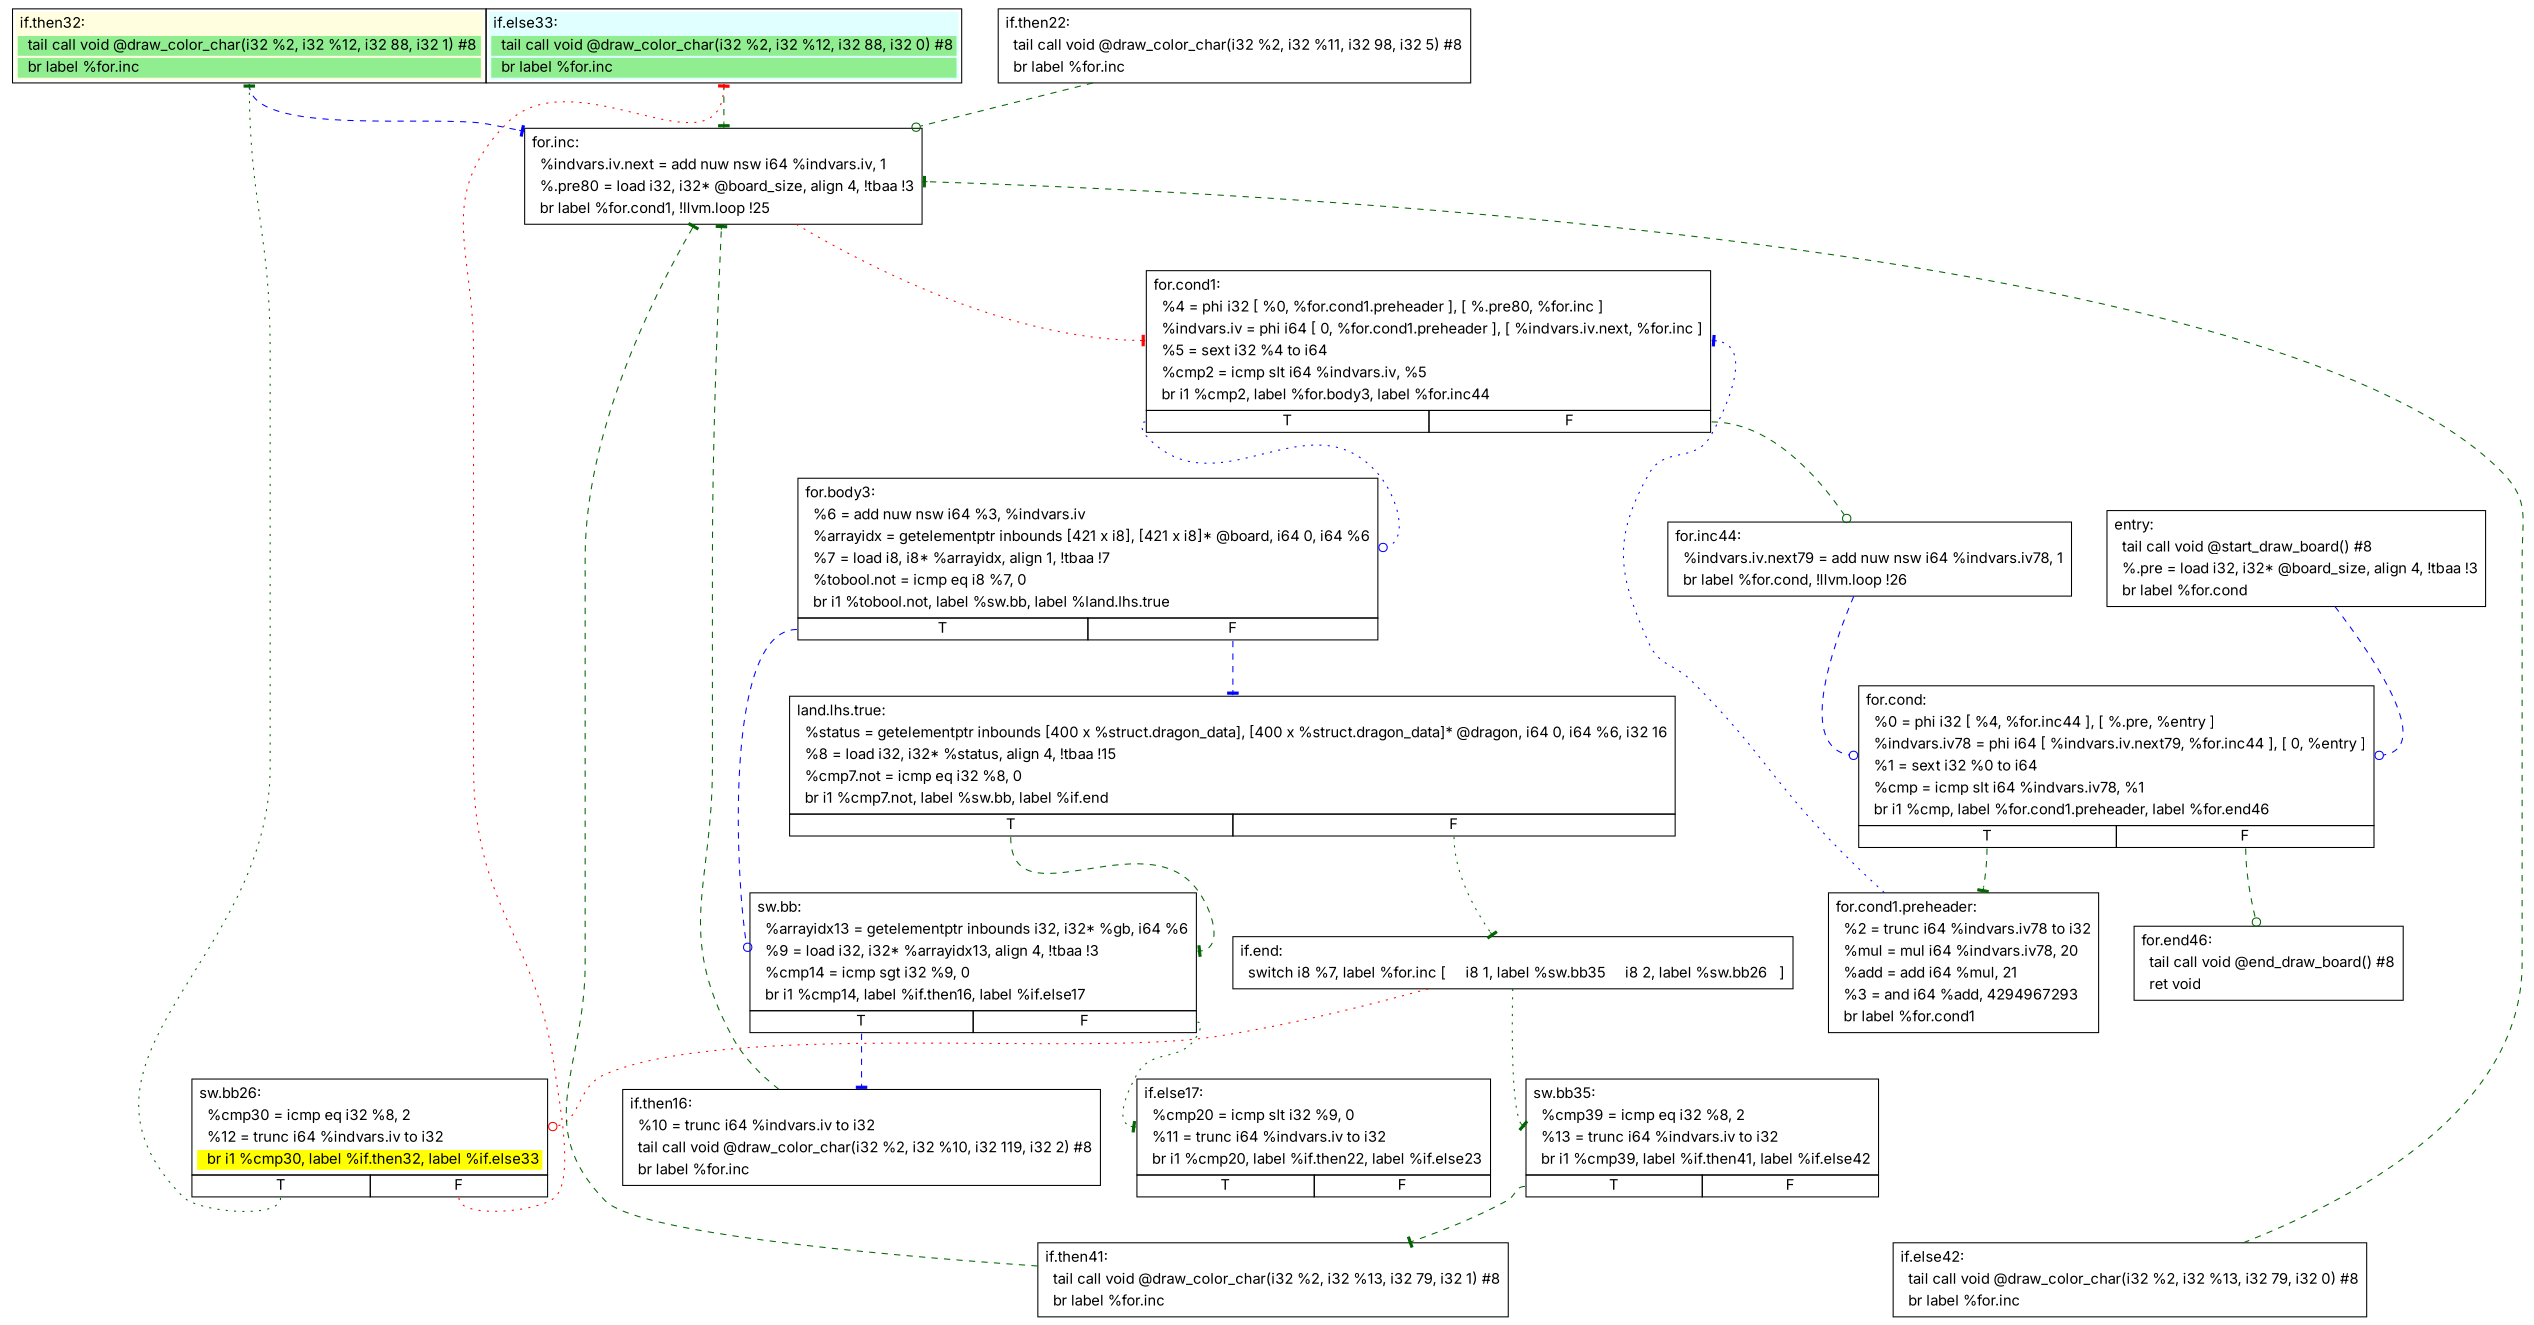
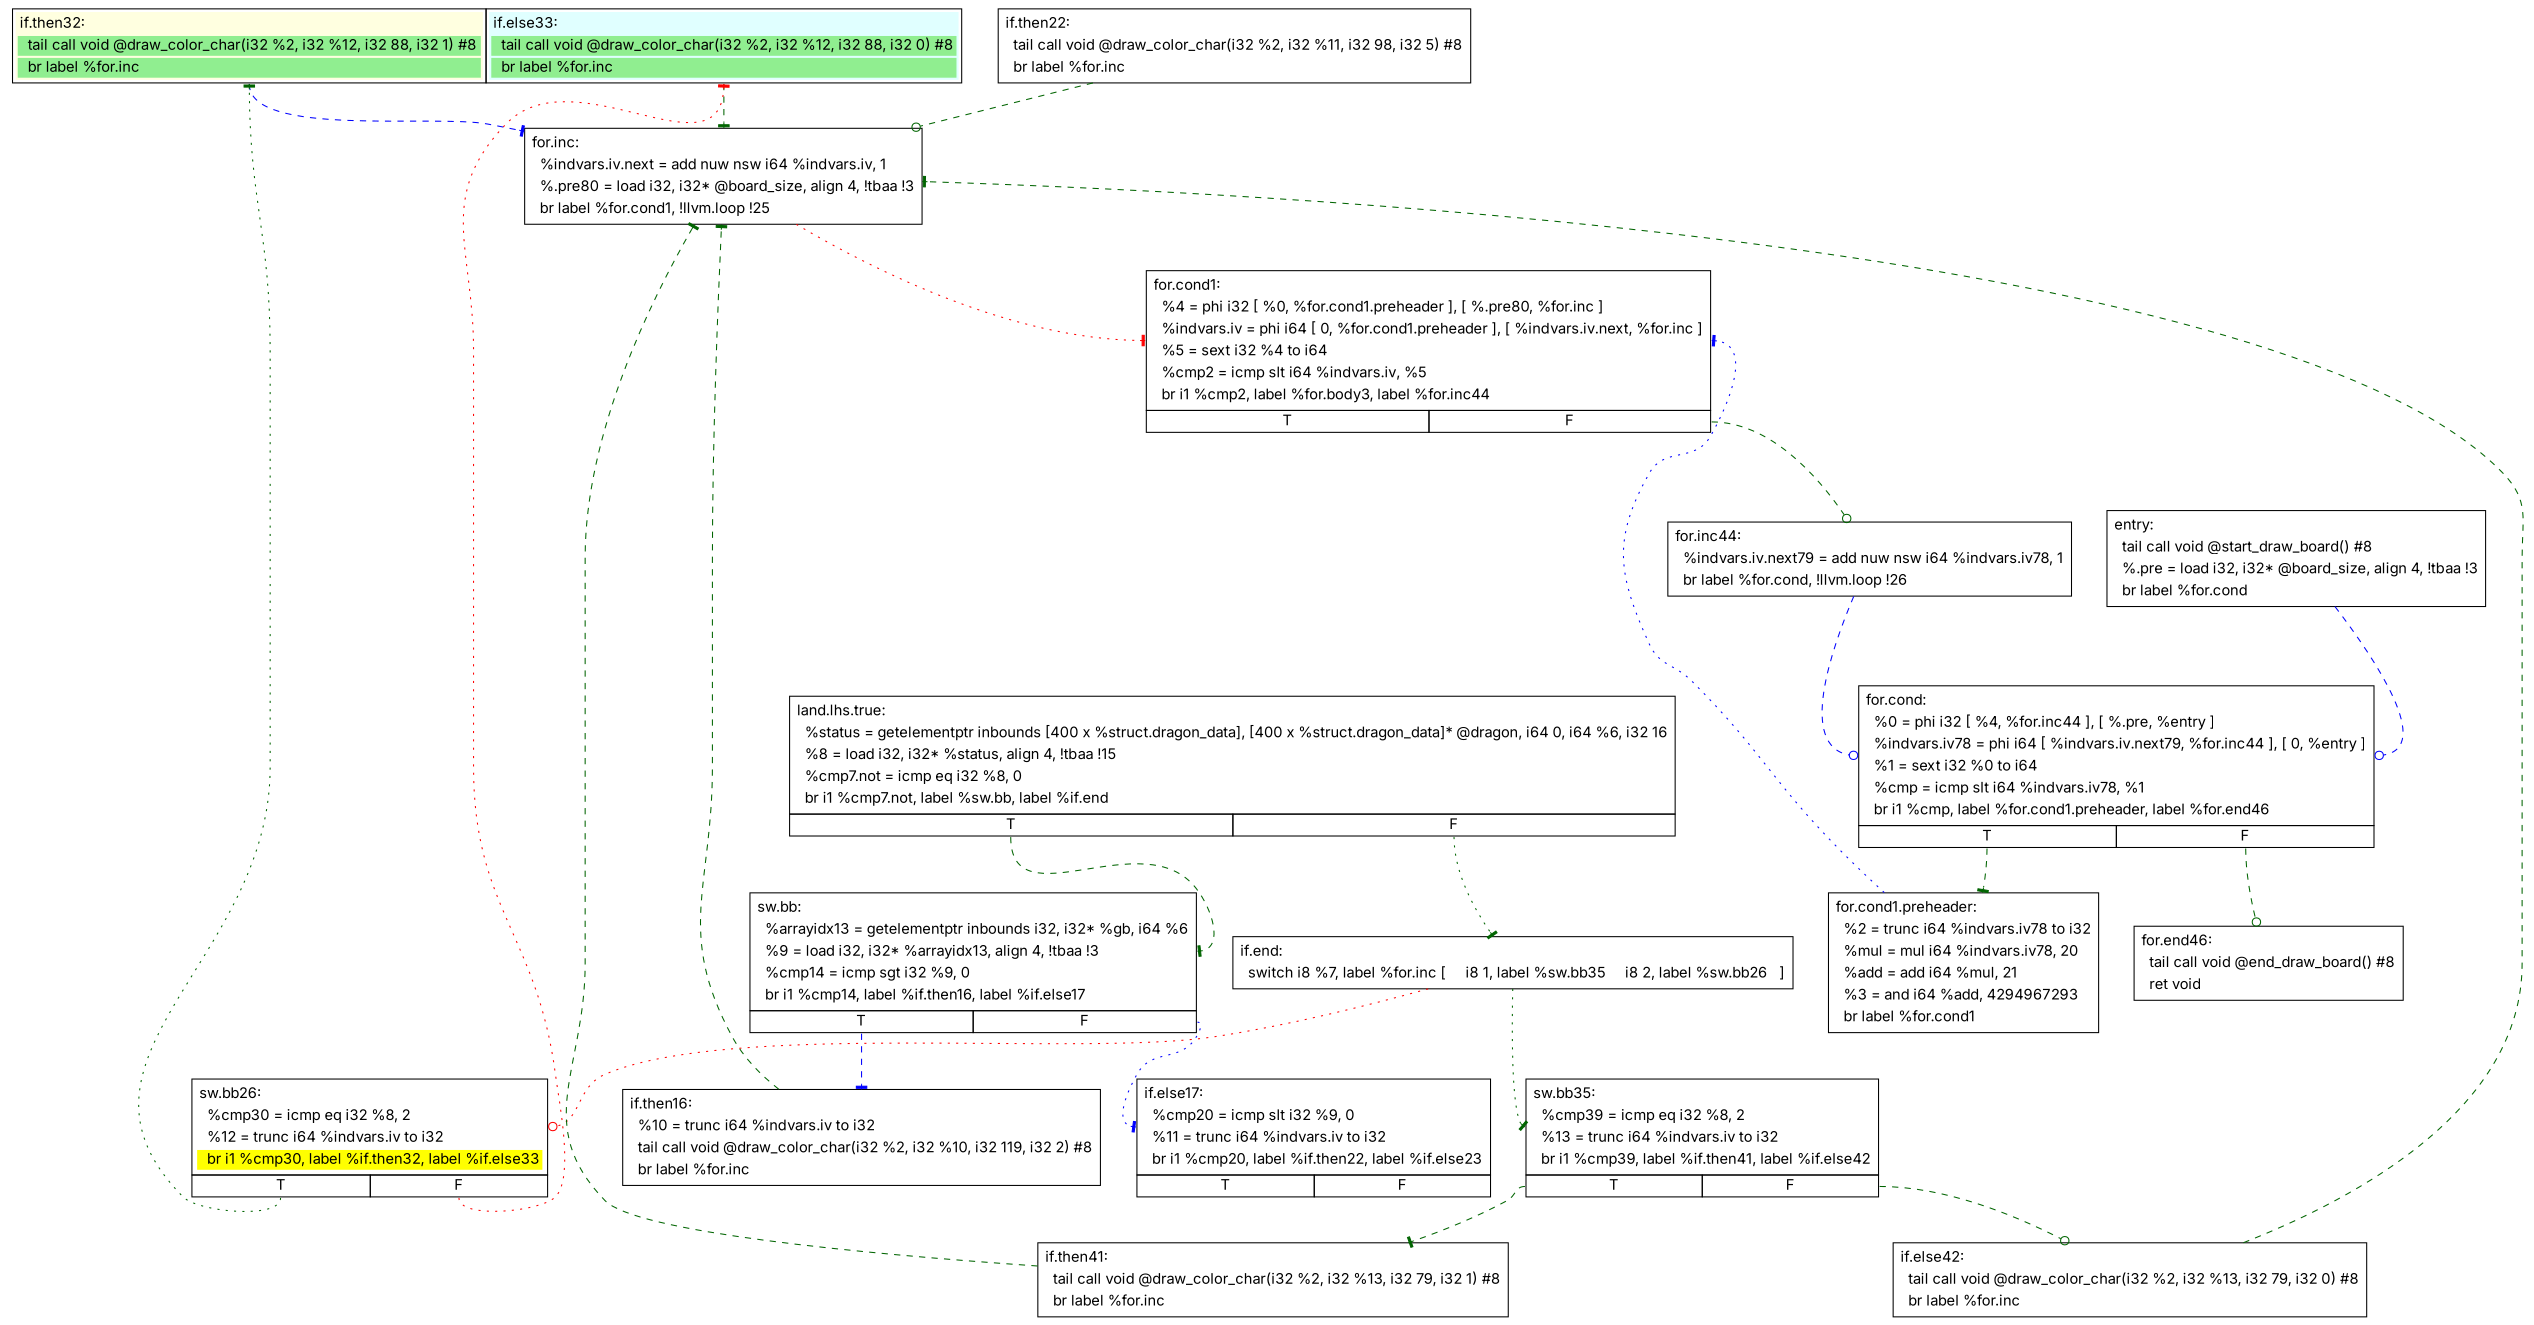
node "for.body3:": removed
edge "sw.bb:" -> "if.else17:": color darkgreen -> blue
edge "sw.bb35:" -> "if.else42:": added
